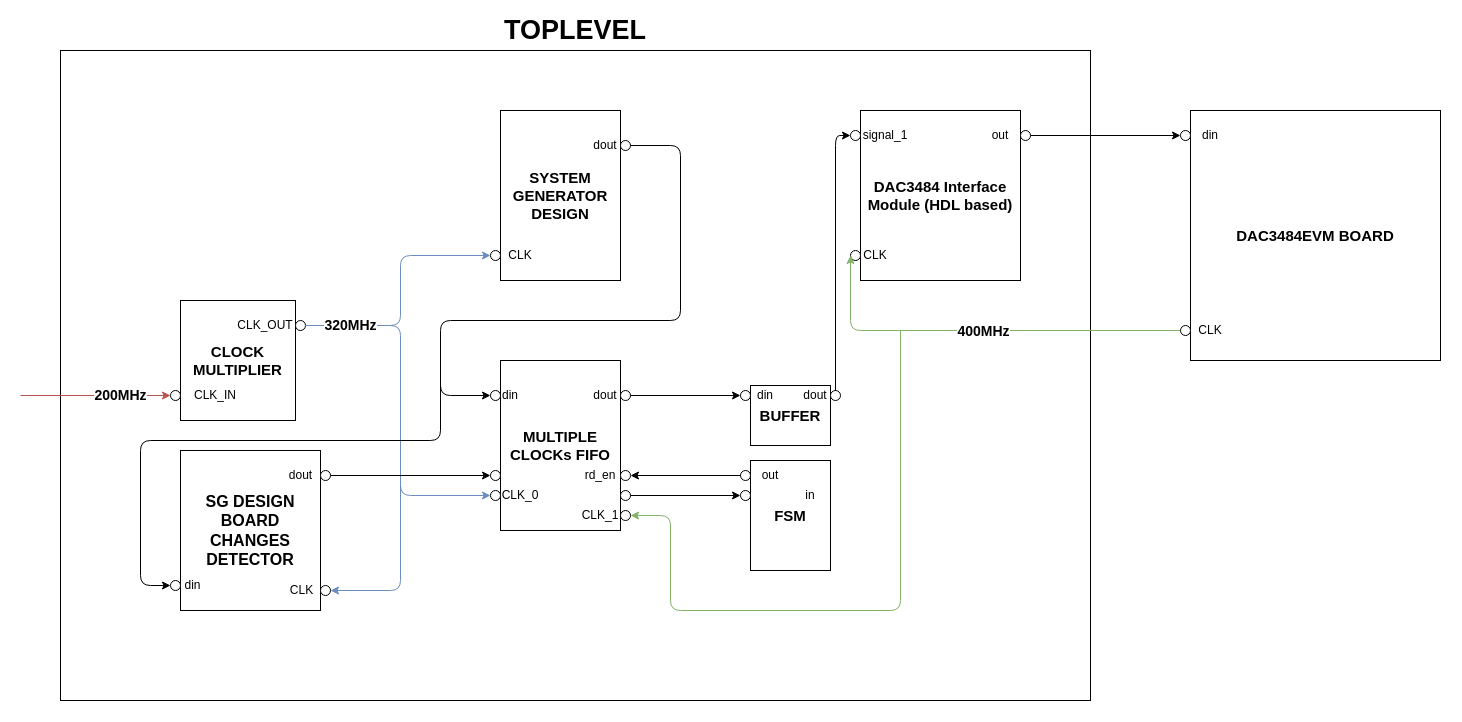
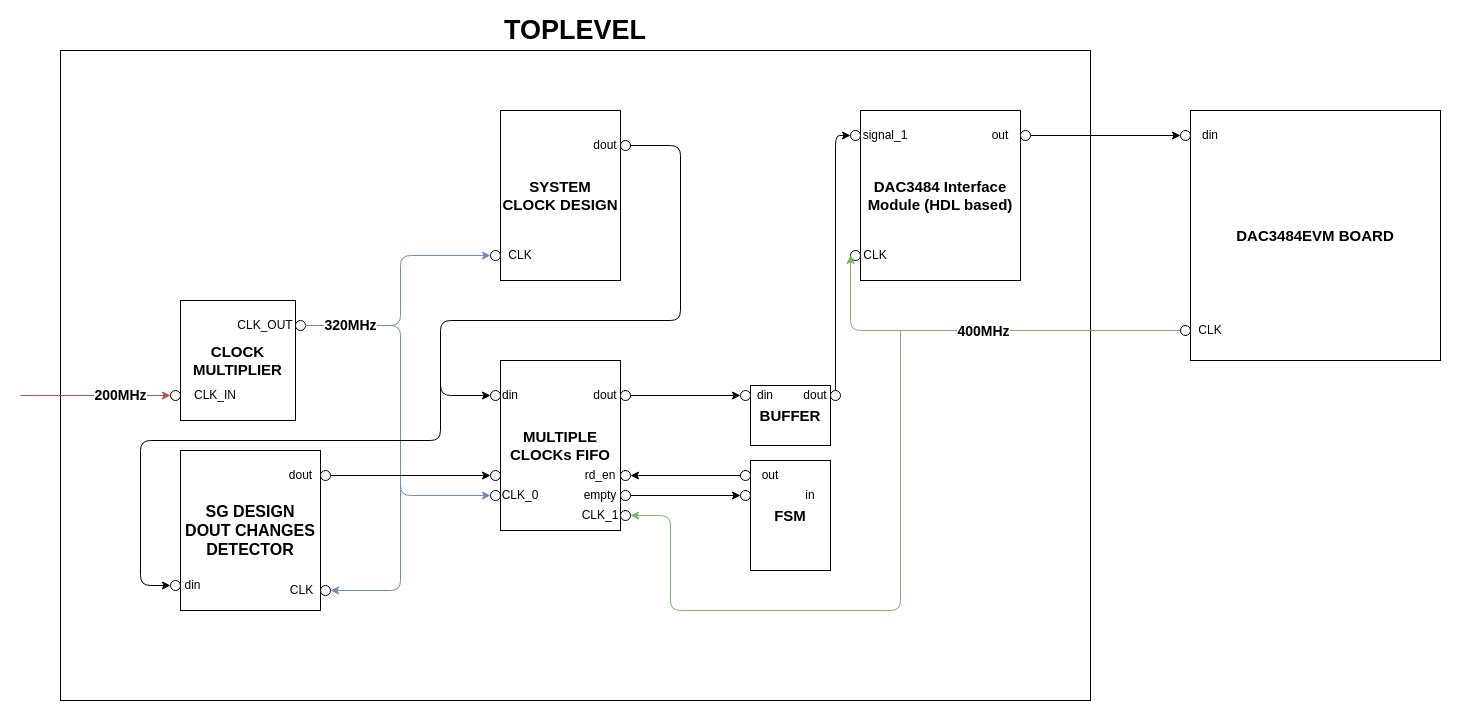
node "SYSTEM GENERATOR DESIGN": label "SYSTEM GENERATOR DESIGN" -> "SYSTEM CLOCK DESIGN"
node "empty": added
node "SG DESIGN BOARD CHANGES DETECTOR": label "SG DESIGN BOARD CHANGES DETECTOR" -> "SG DESIGN DOUT CHANGES DETECTOR"
